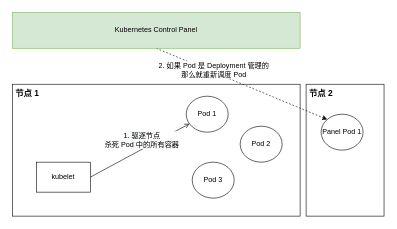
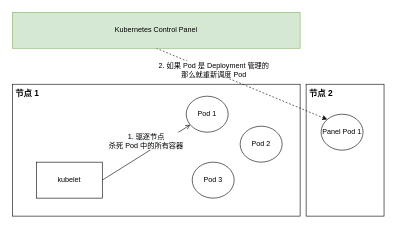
node "kubelet": size 54x30 -> 66x36
